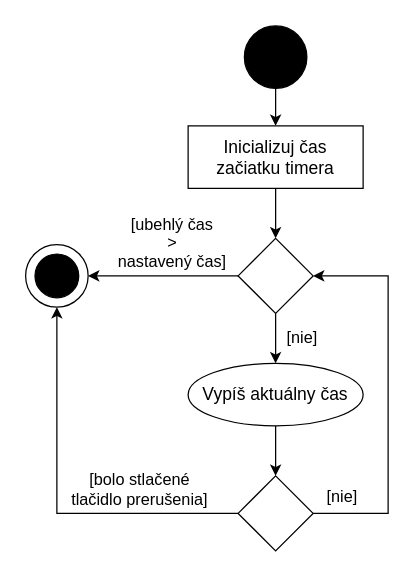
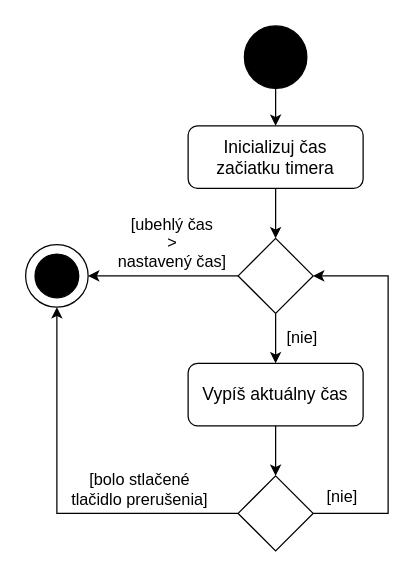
node "Inicializuj čas začiatku timera": shape rectangle -> rounded rectangle
node "Vypíš aktuálny čas": shape ellipse -> rounded rectangle
